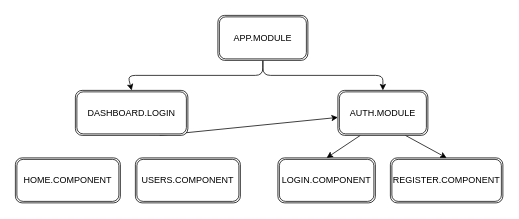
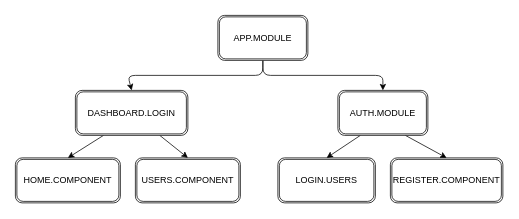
edge "DASHBOARD.LOGIN" -> "AUTH.MODULE": now "DASHBOARD.LOGIN" -> "USERS.COMPONENT"
edge "DASHBOARD.LOGIN" -> "HOME.COMPONENT": added
node "LOGIN.COMPONENT": label "LOGIN.COMPONENT" -> "LOGIN.USERS"
